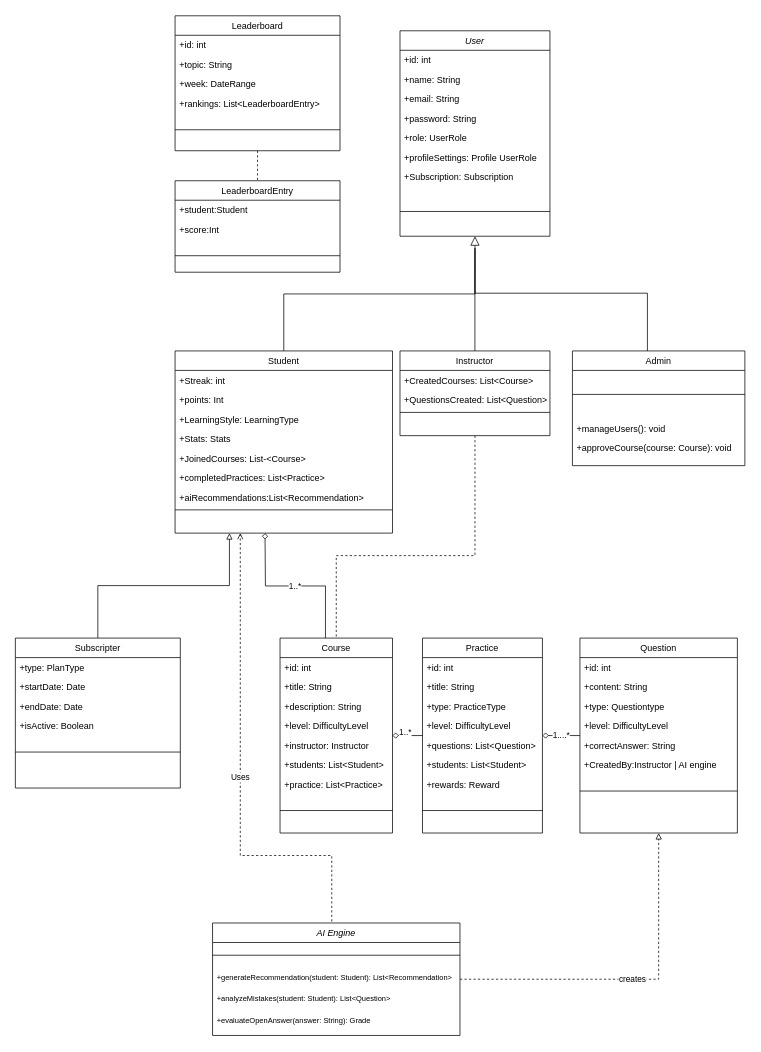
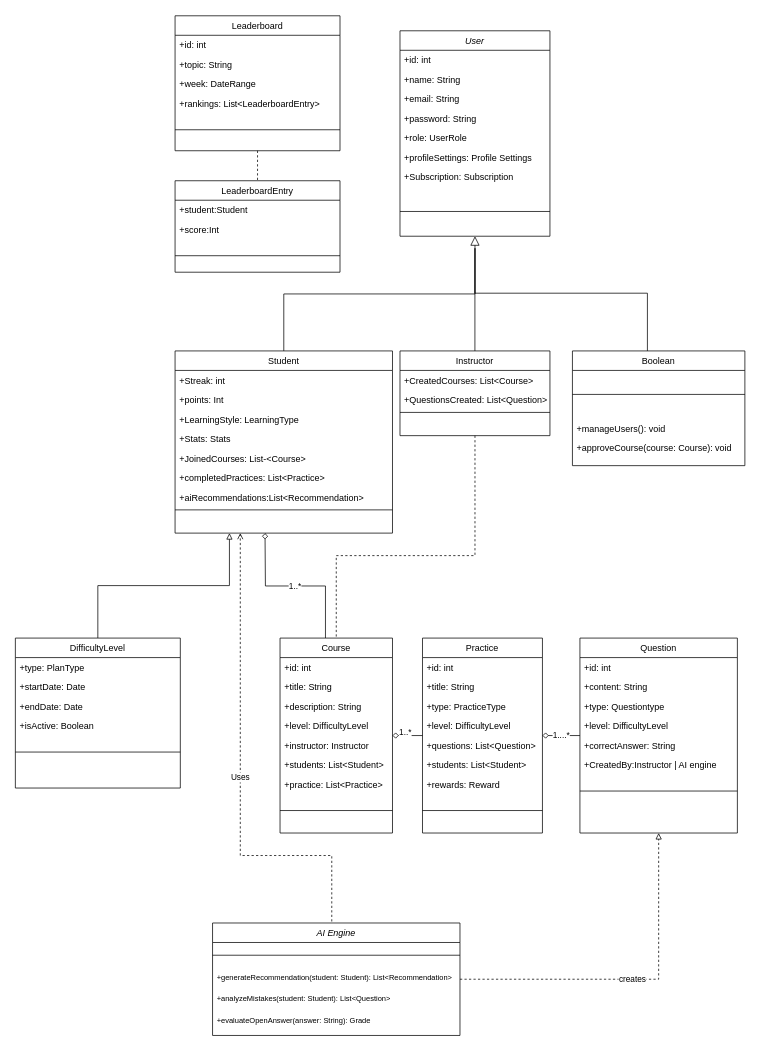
node "+profileSettings: Profile UserRole": label "+profileSettings: Profile UserRole" -> "+profileSettings: Profile Settings"
node "Admin": label "Admin" -> "Boolean"
node "Subscripter": label "Subscripter" -> "DifficultyLevel"
